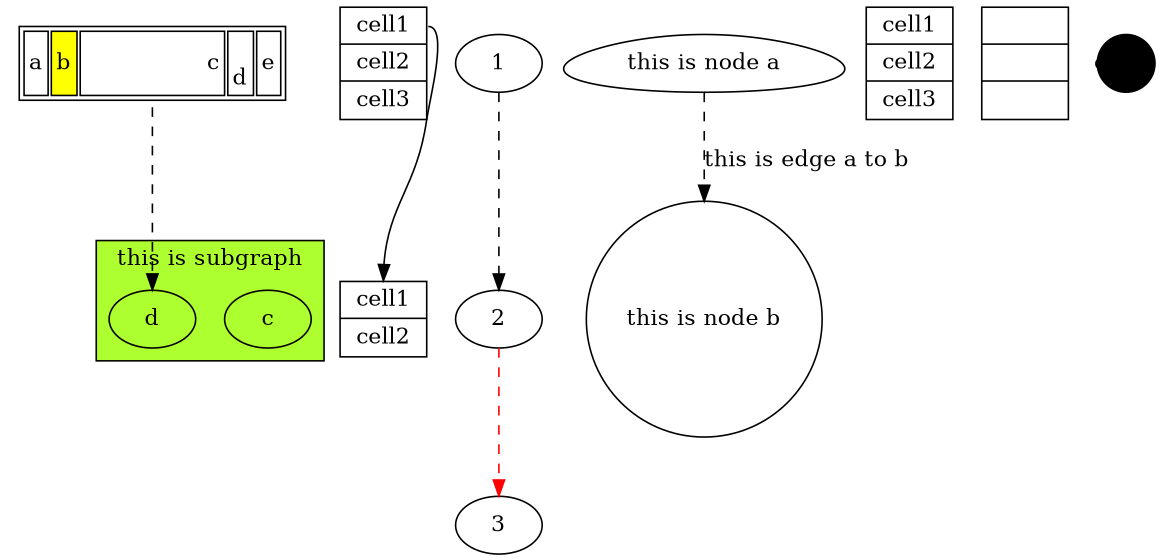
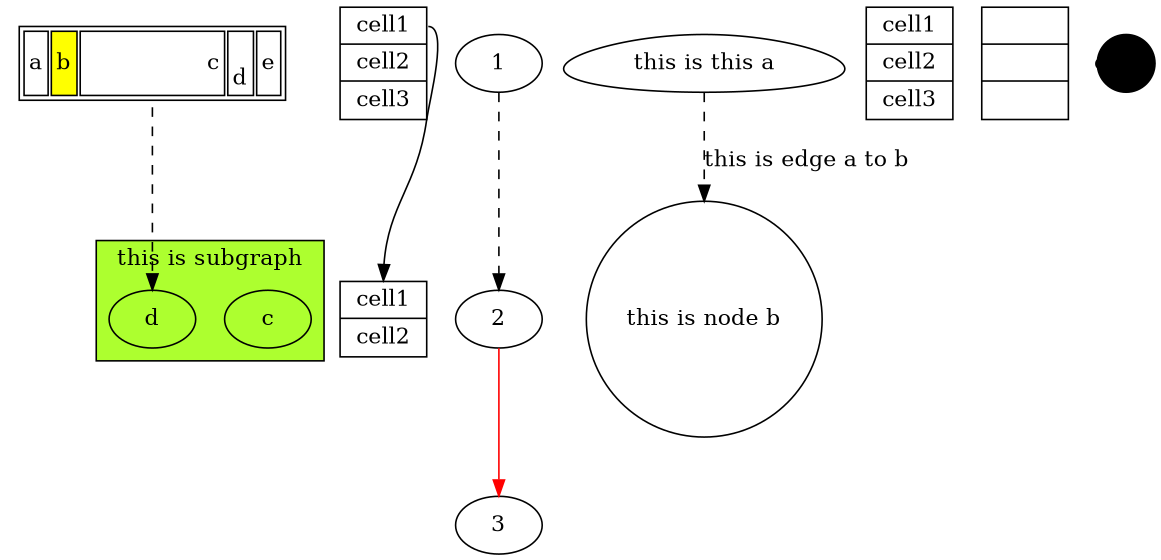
node "this is node a": label "this is node a" -> "this is this a"
edge "2" -> "3": style dashed -> solid
